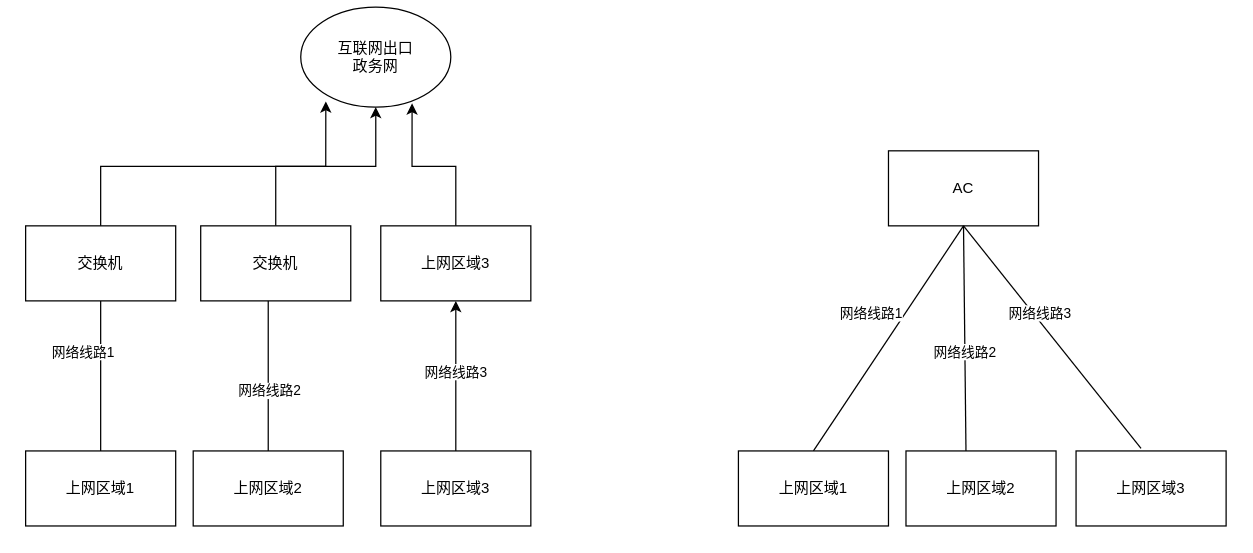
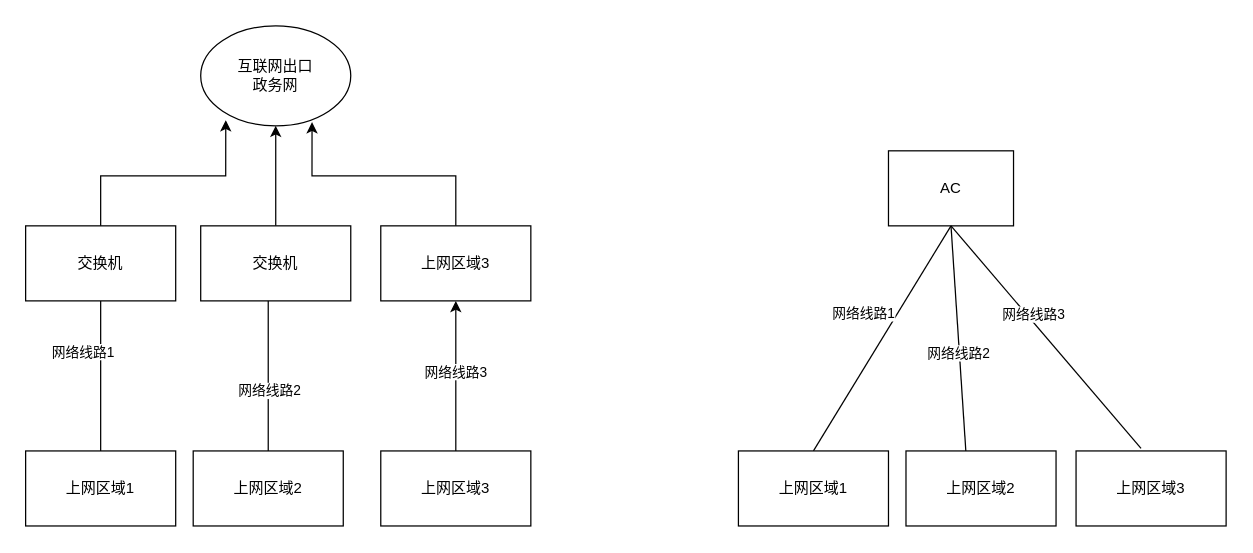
node "互联网出口 政务网": moved (376, 57) -> (276, 76)
node "AC": size 150x75 -> 125x75
